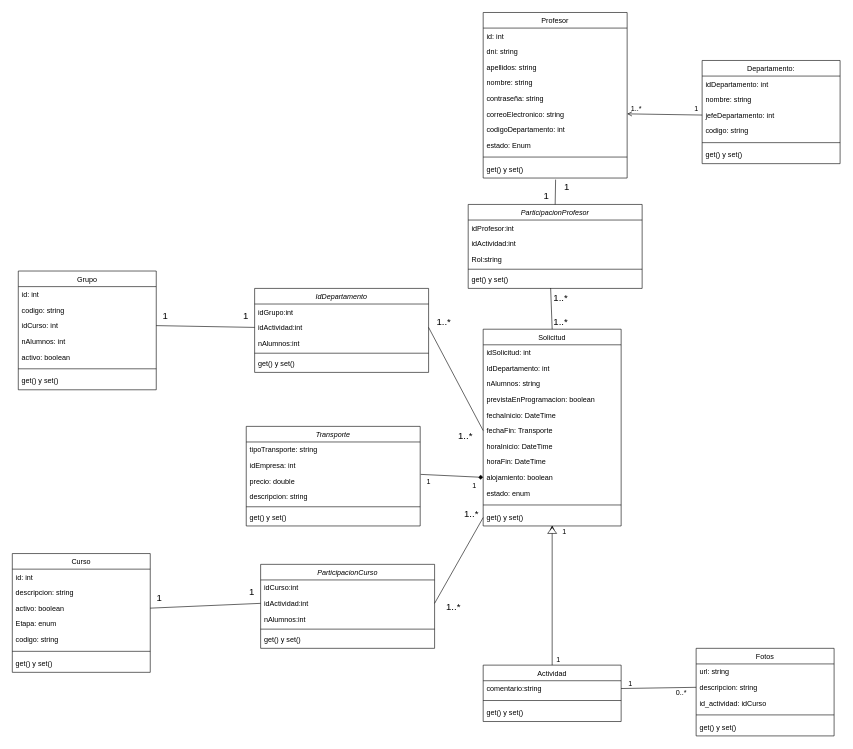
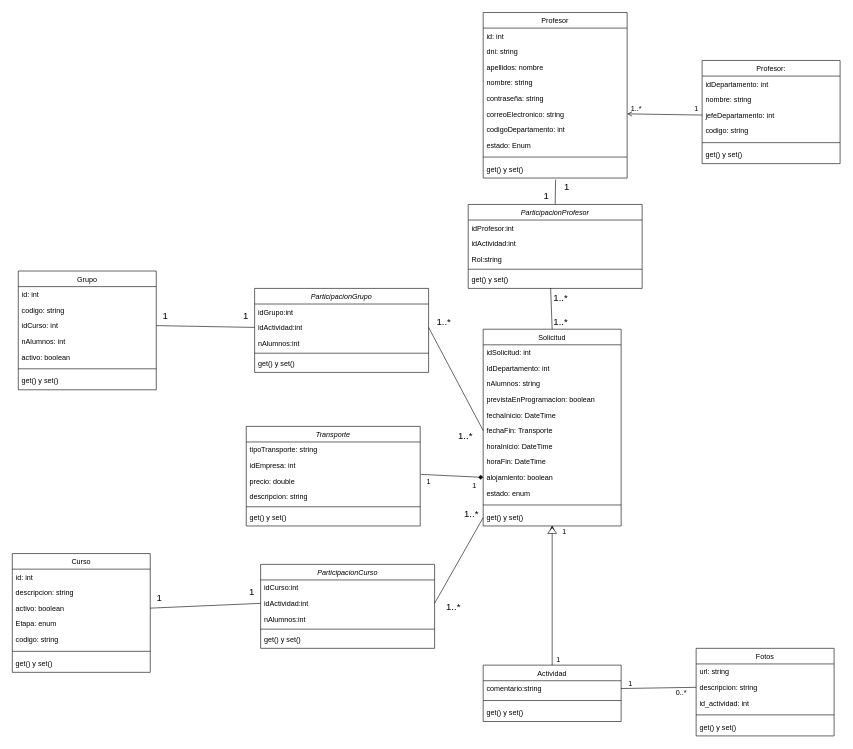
node "apellidos: string": label "apellidos: string" -> "apellidos: nombre"
node "Departamento:": label "Departamento:" -> "Profesor:"
node "IdDepartamento": label "IdDepartamento" -> "ParticipacionGrupo"
node "id_actividad: idCurso": label "id_actividad: idCurso" -> "id_actividad: int"
